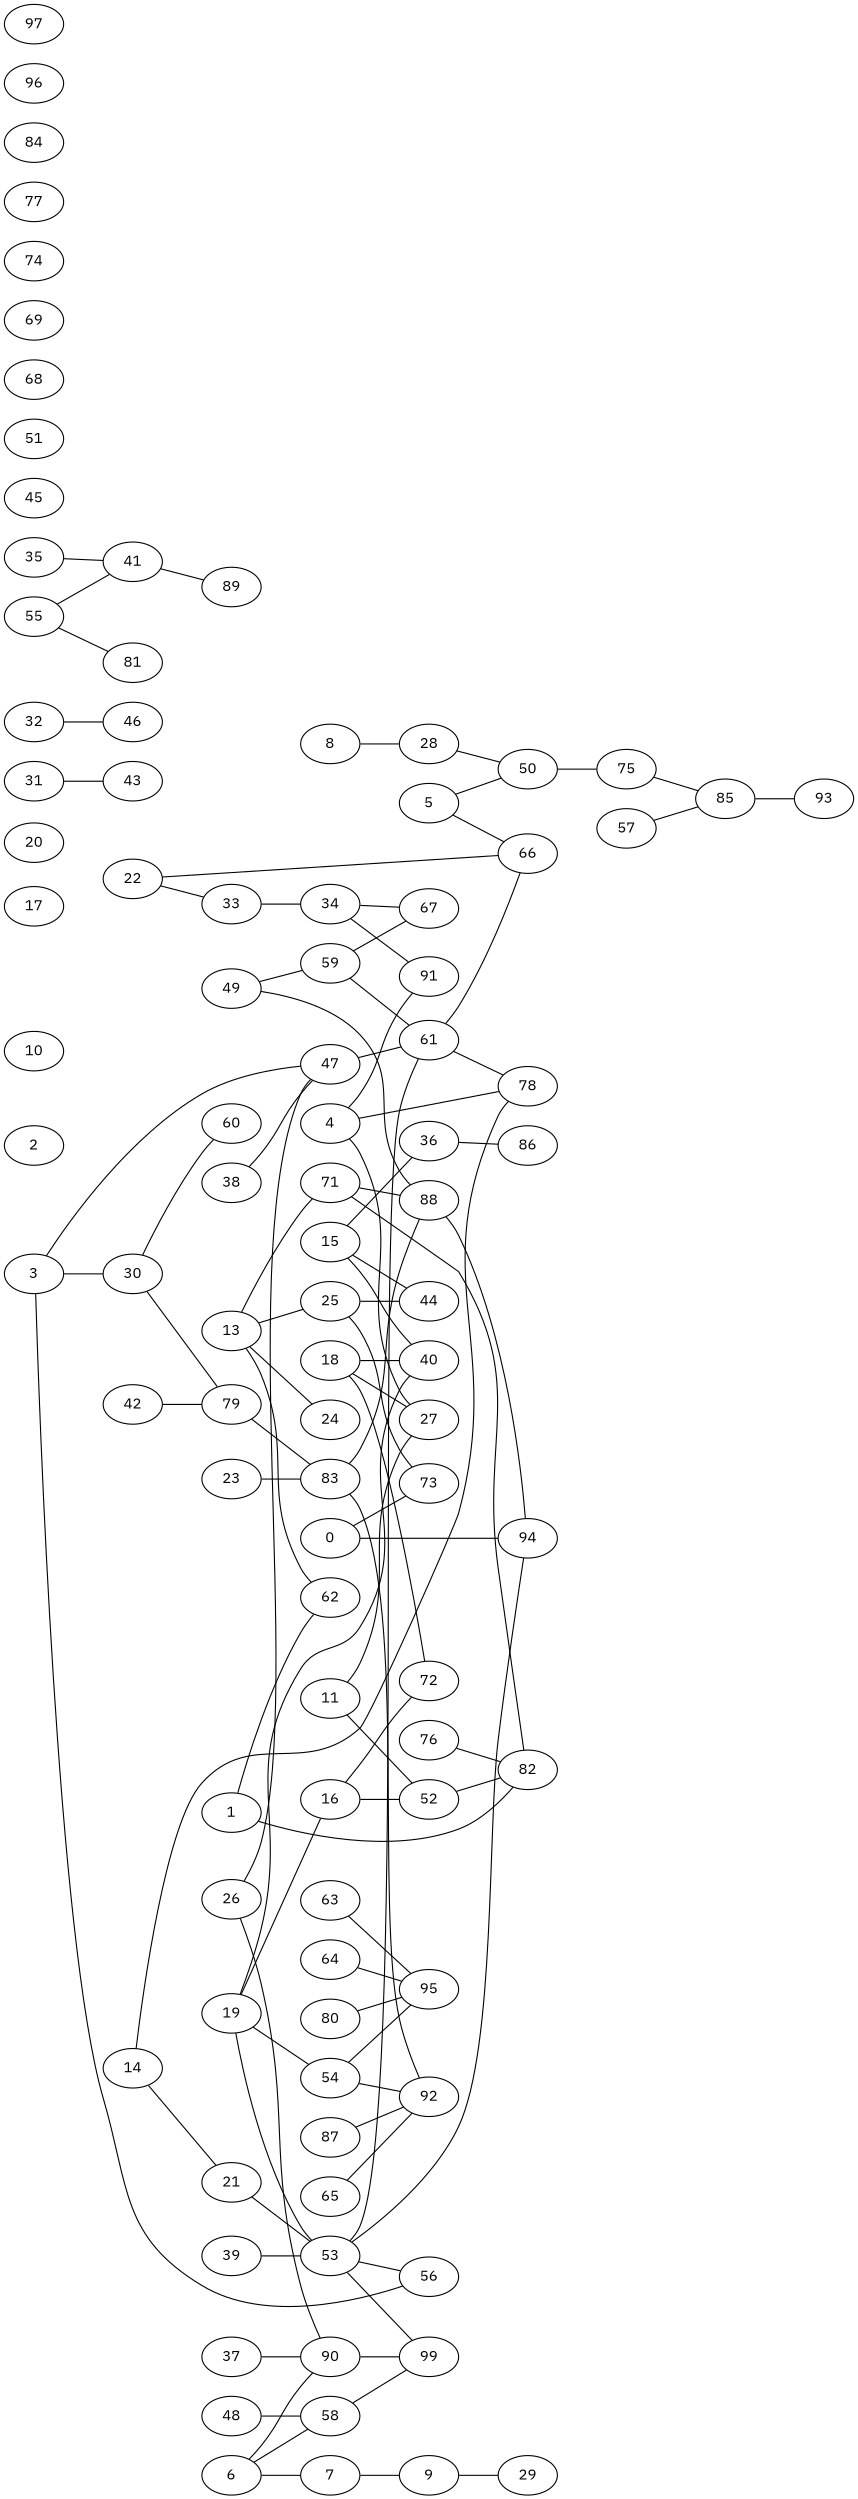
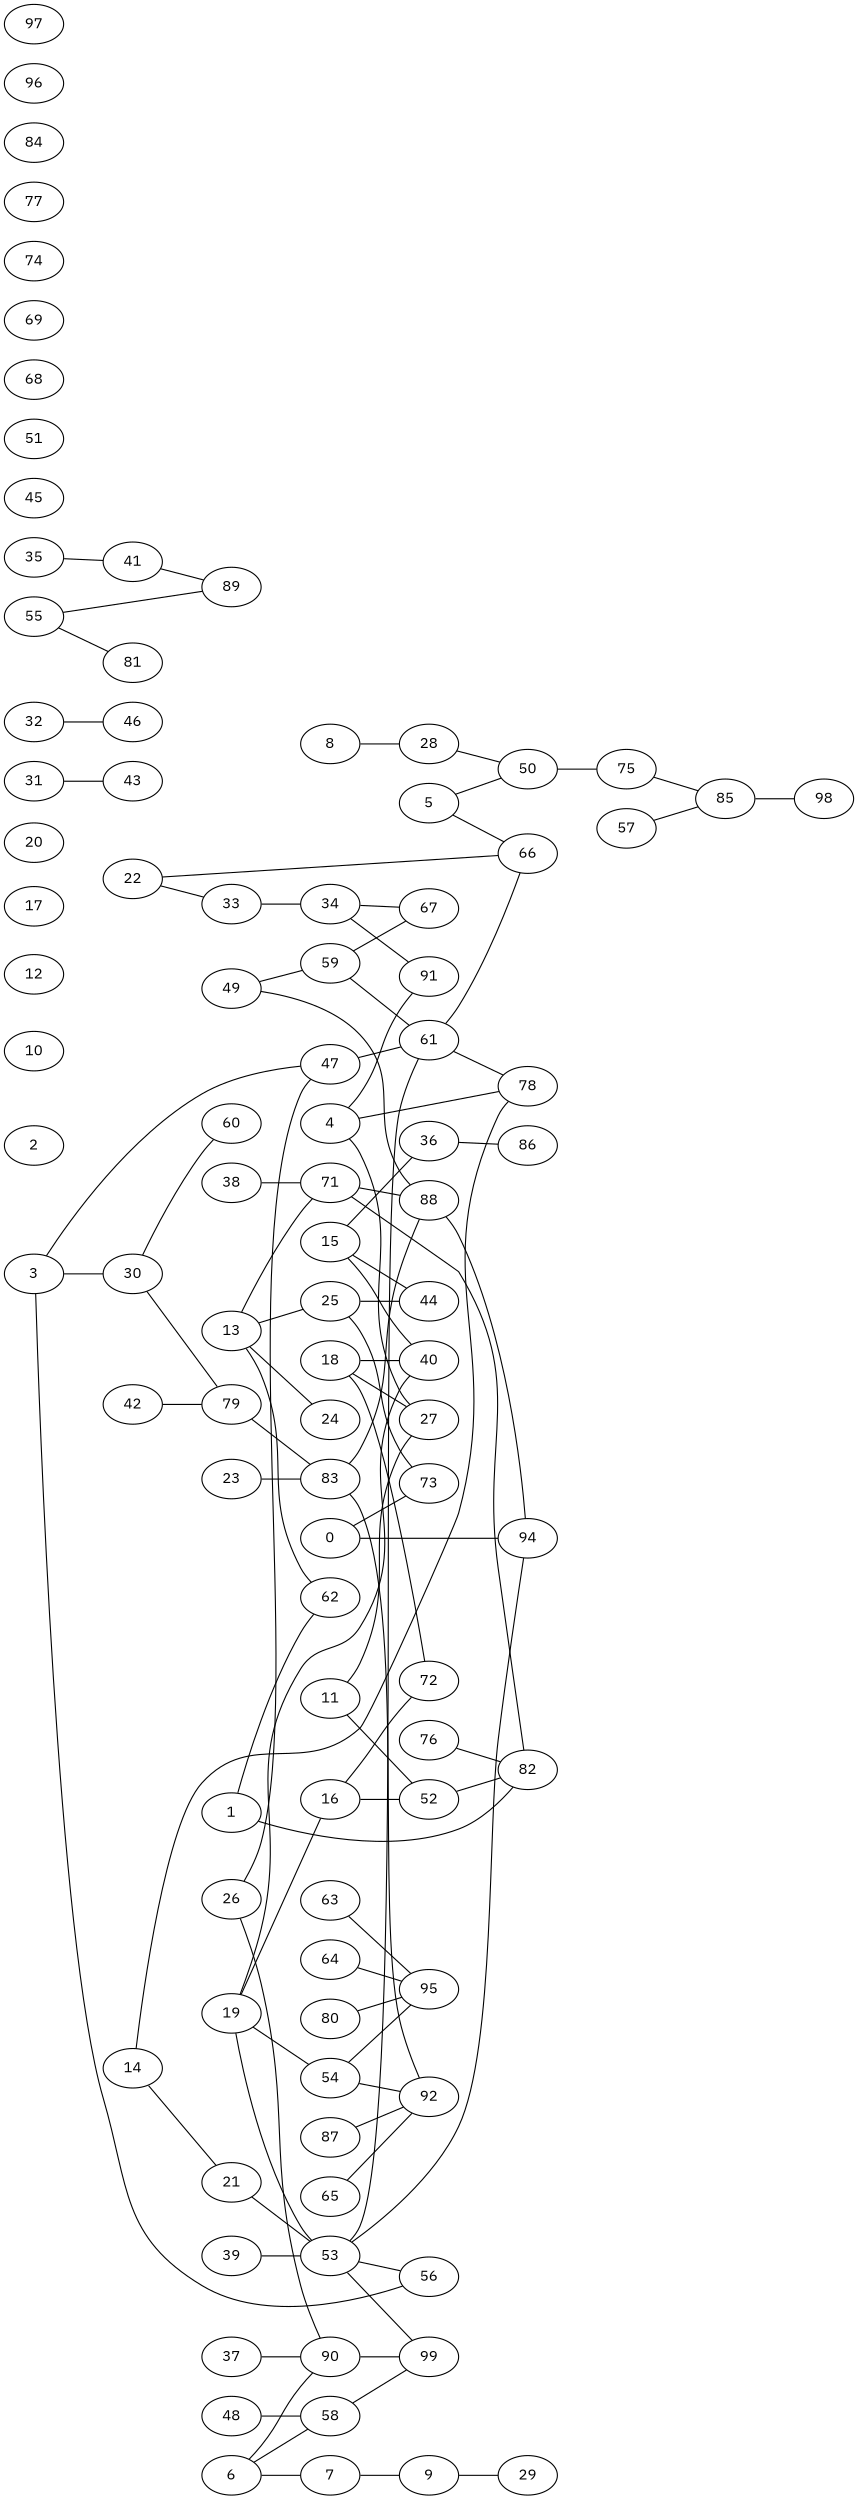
edge "41" -- "55": now "89" -- "55"
node "93": label "93" -> "98"
node "12": added
edge "47" -- "38": now "71" -- "38"
